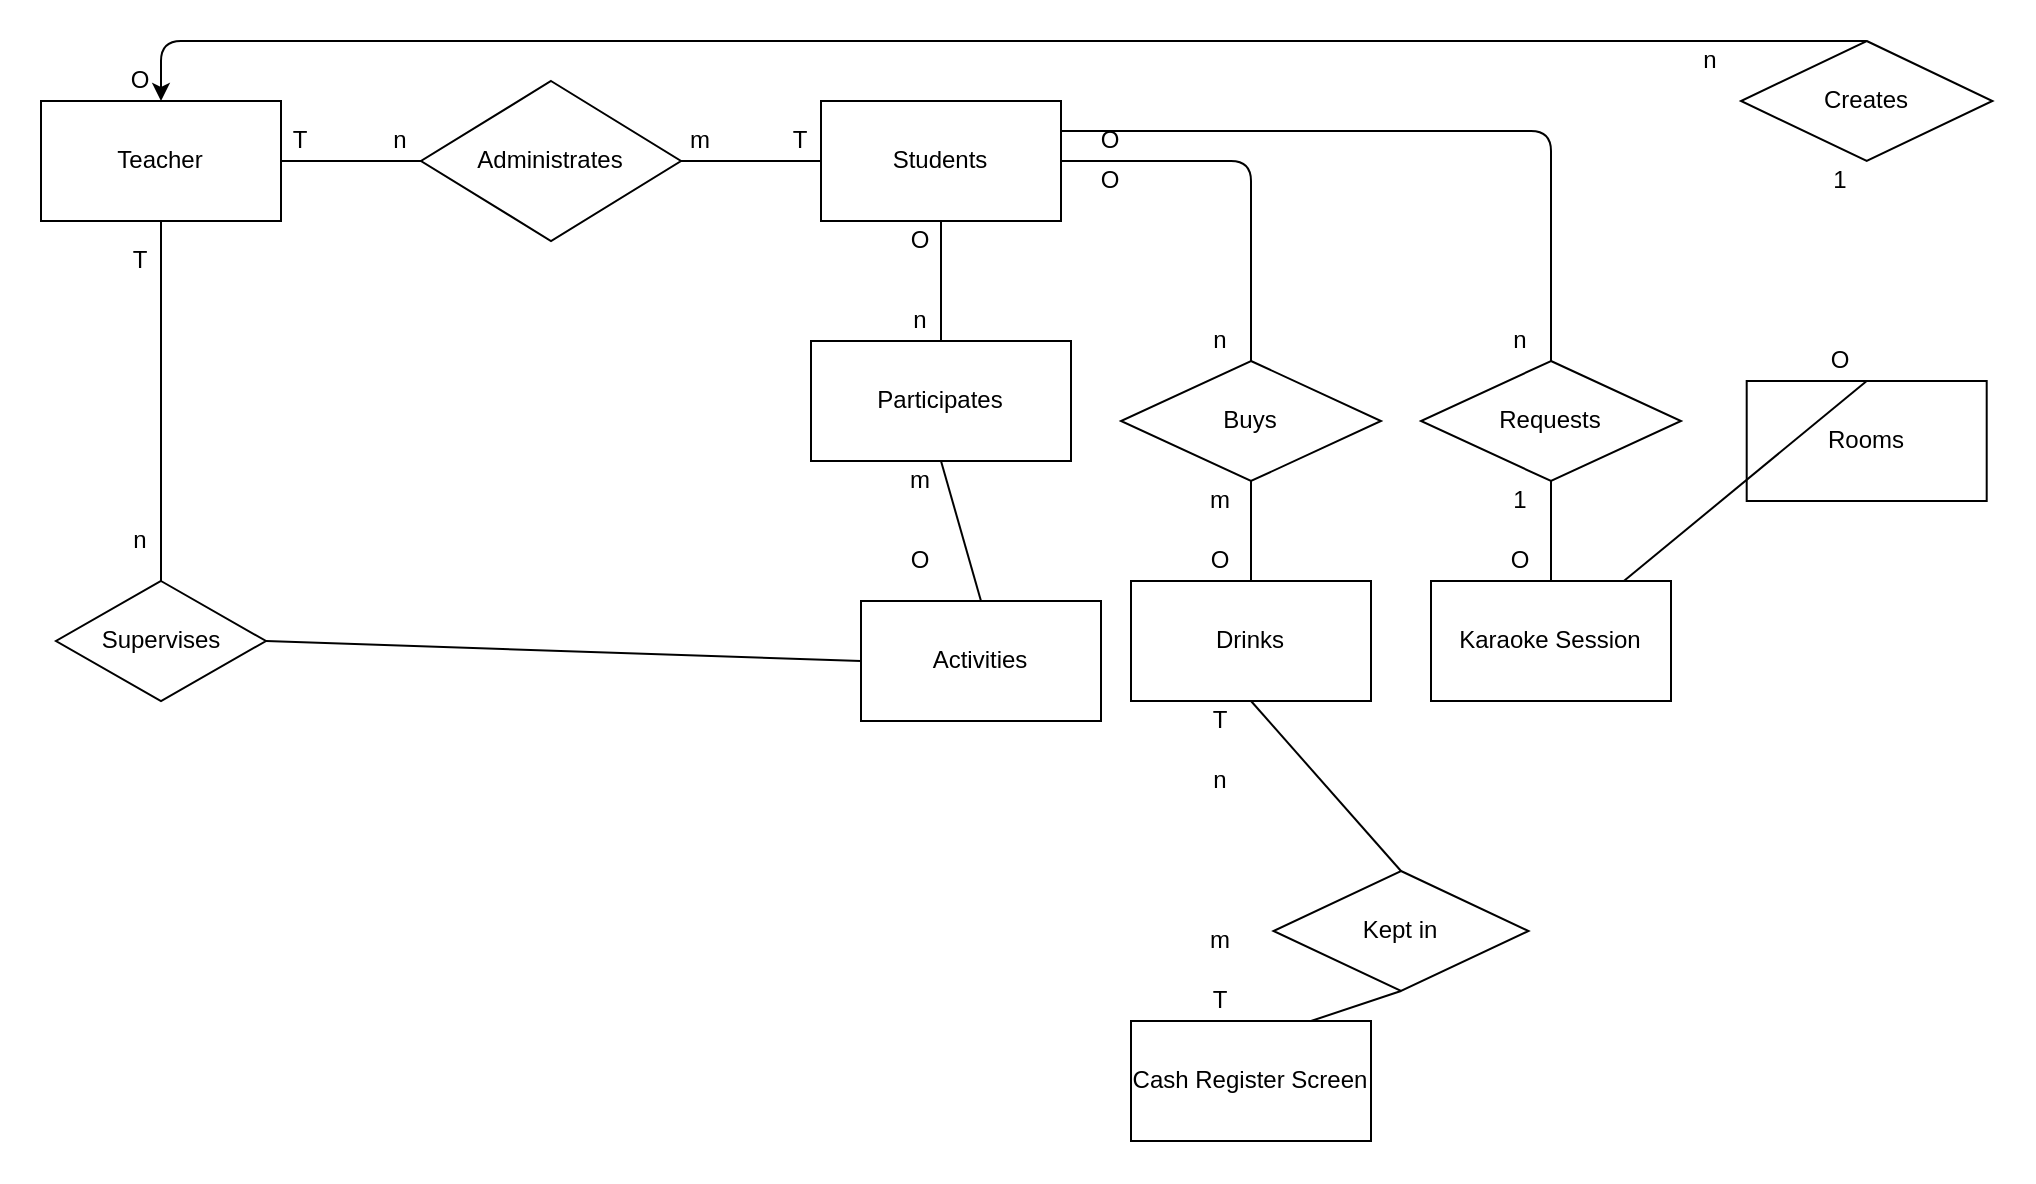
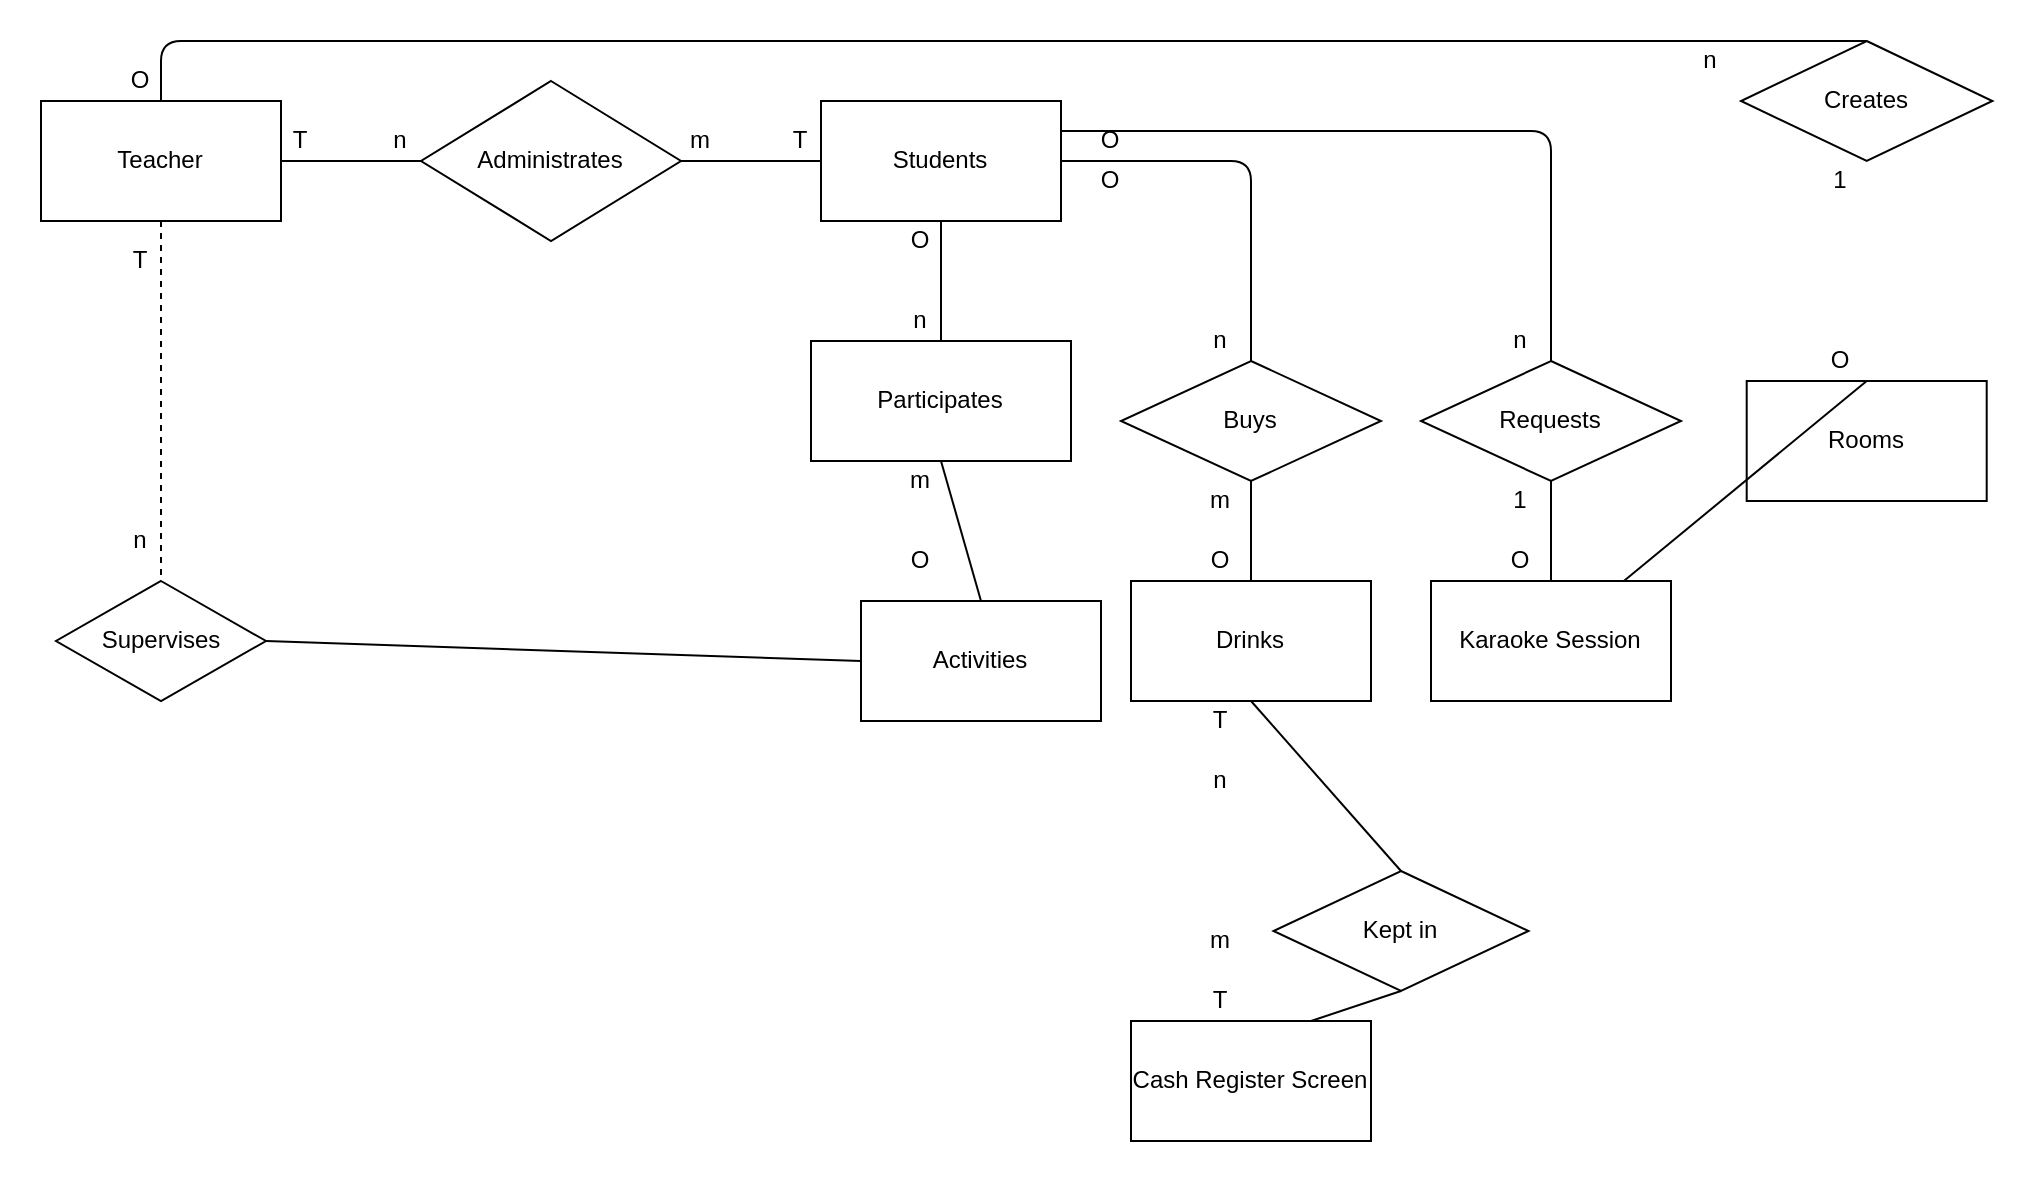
edge "Creates" -> "Teacher": arrowhead classic -> none
edge "Teacher" -- "Supervises": style solid -> dashed
